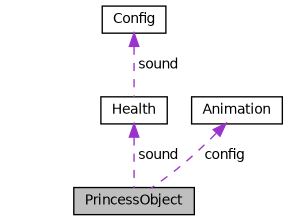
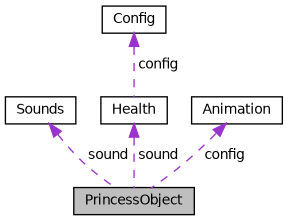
edge "Health" -> "Config": label " sound" -> " config"
node "Sounds": added
